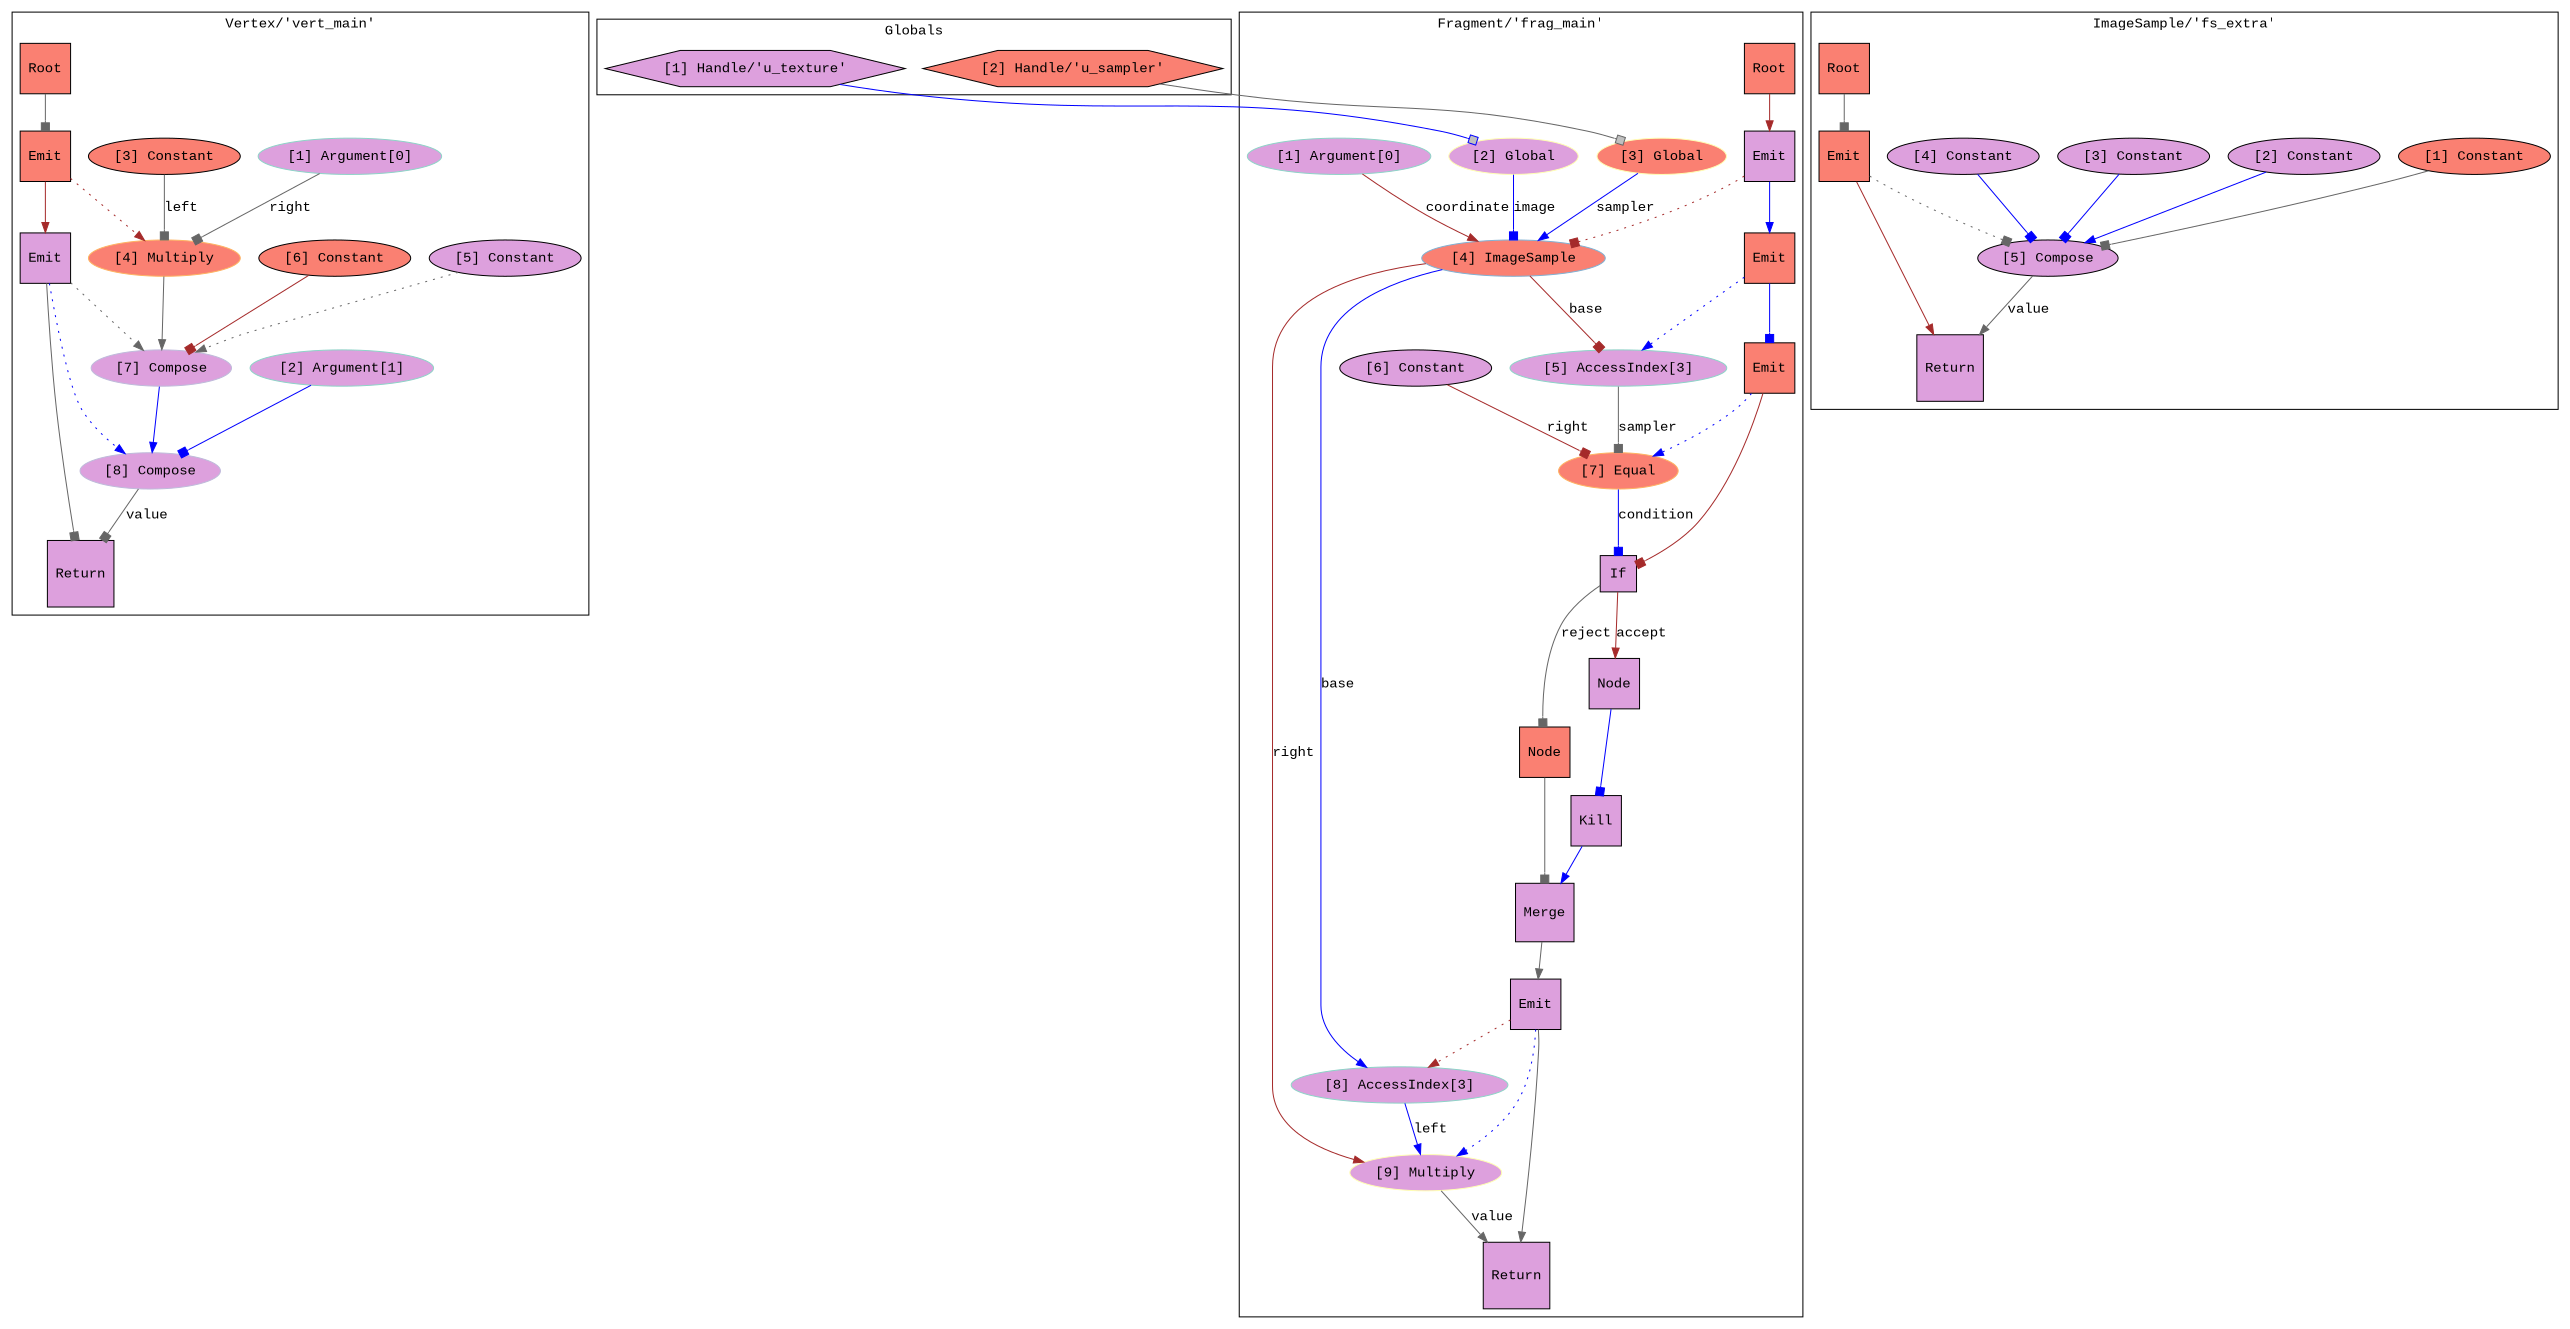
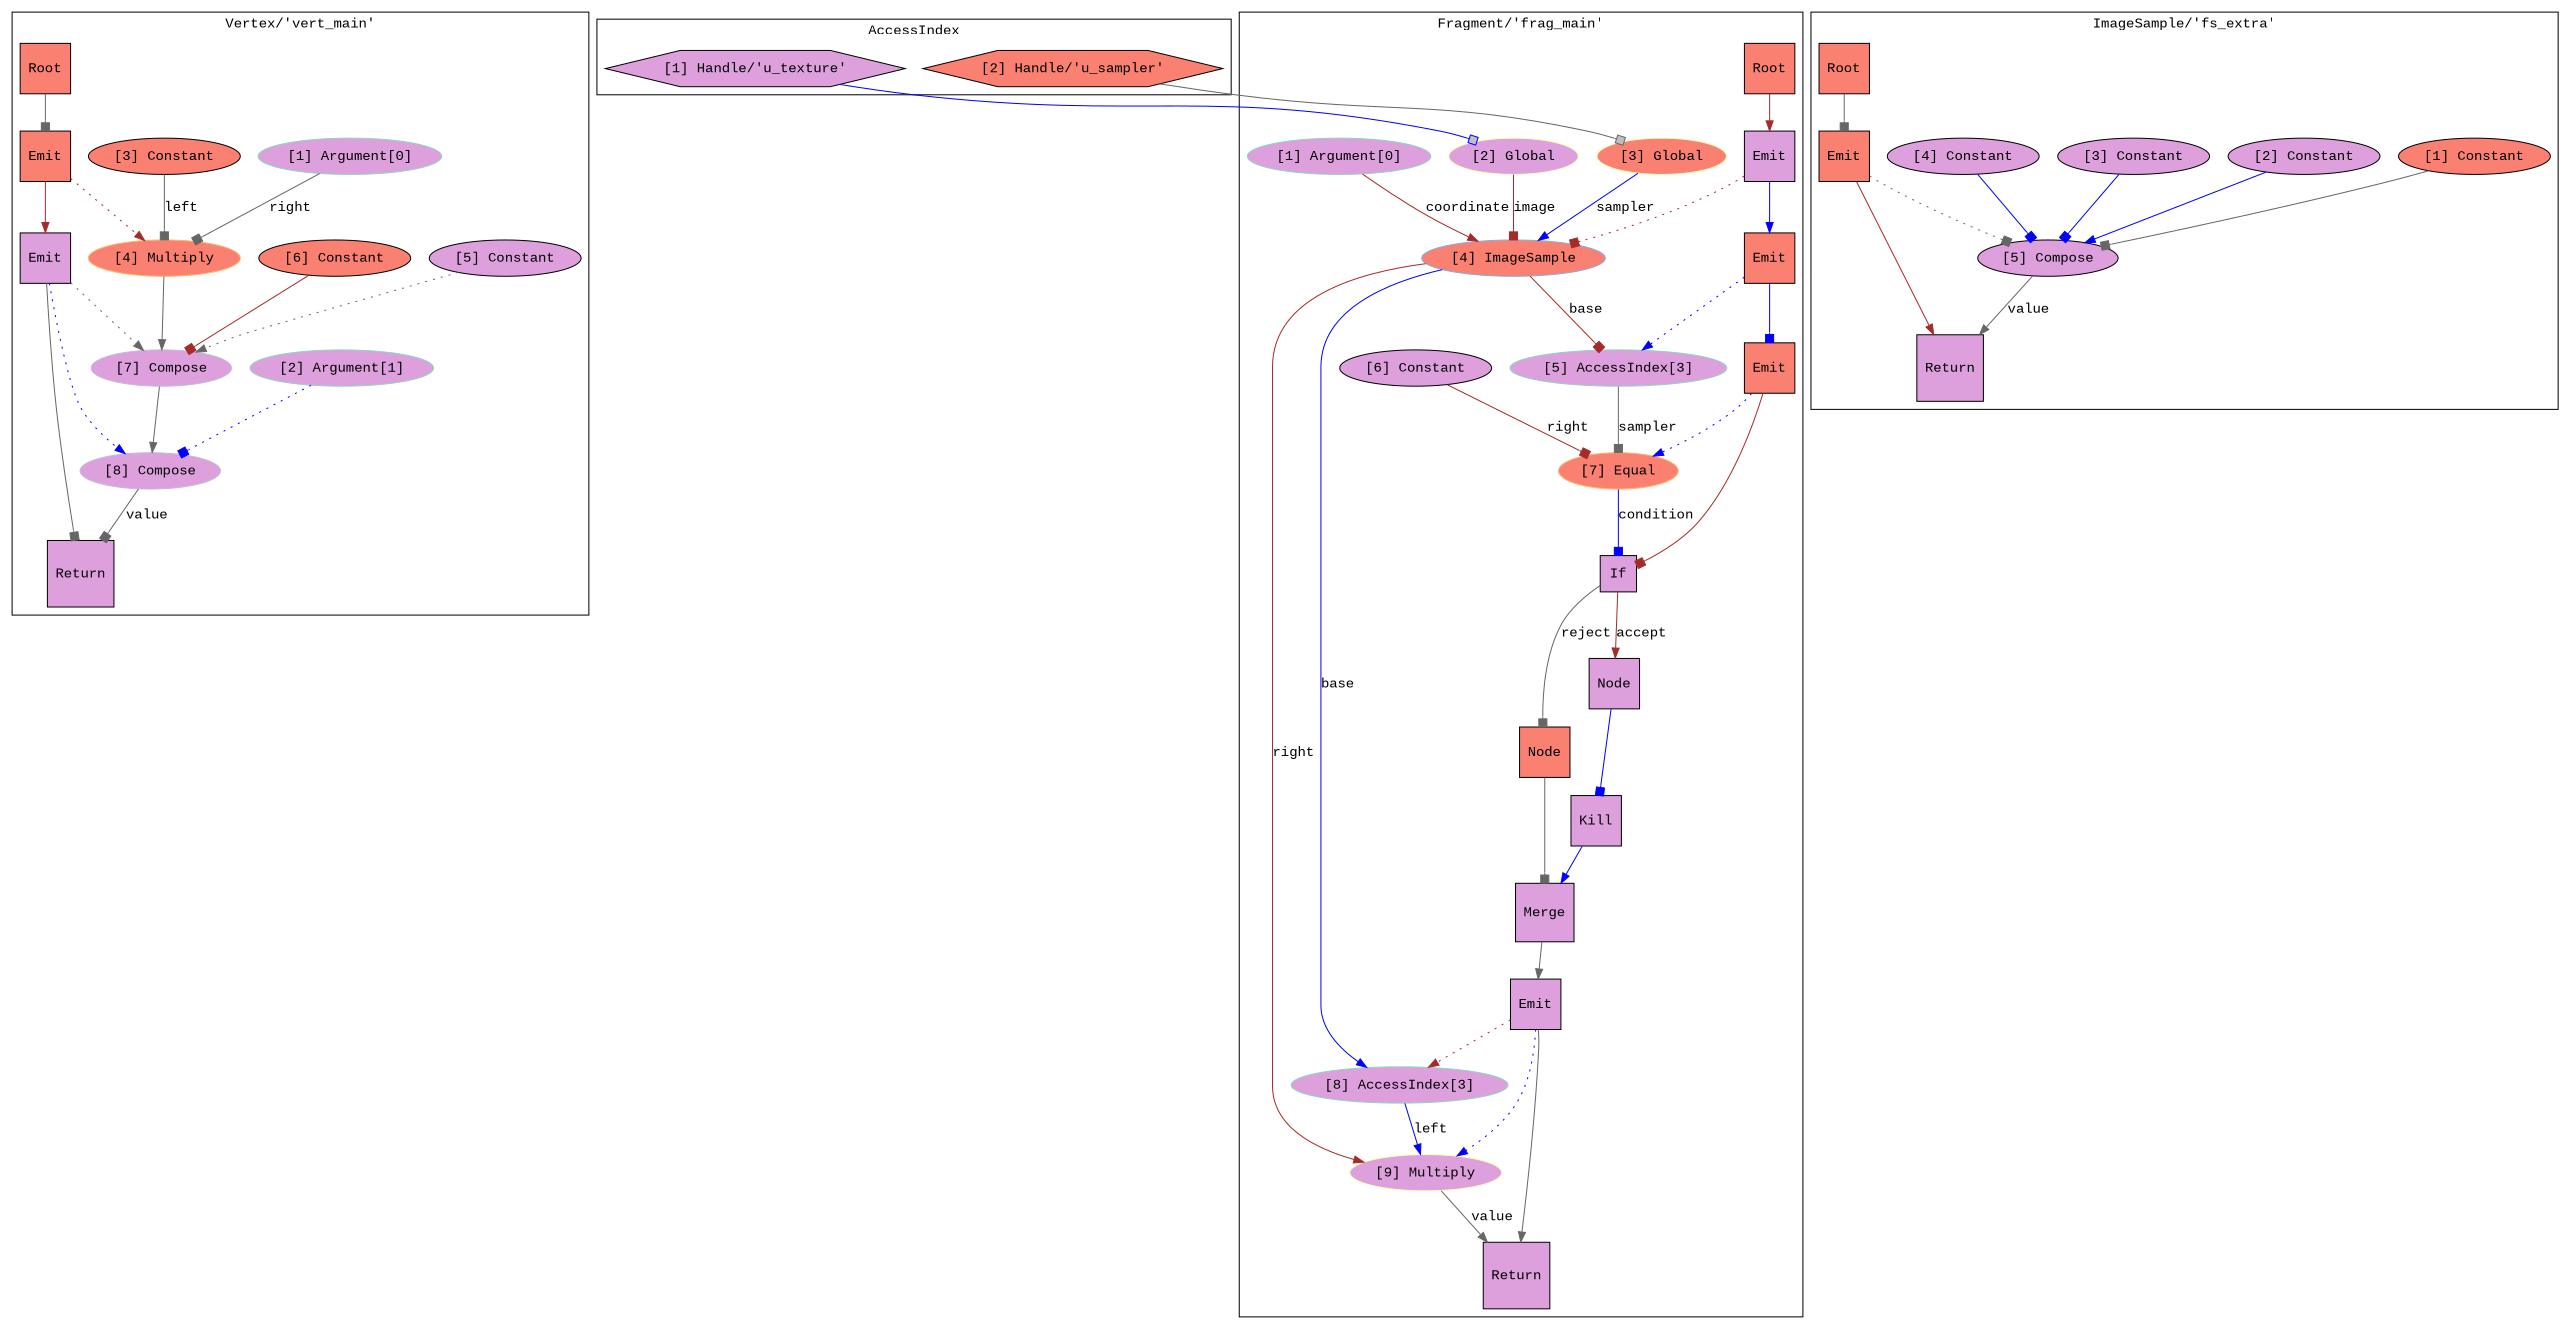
cluster "Globals": label "Globals" -> "AccessIndex"
edge "[2] Global" -> "[4] ImageSample": color blue -> brown
edge "[7] Compose" -> "[8] Compose": color blue -> gray40
edge "[2] Argument[1]" -> "[8] Compose": style solid -> dotted
